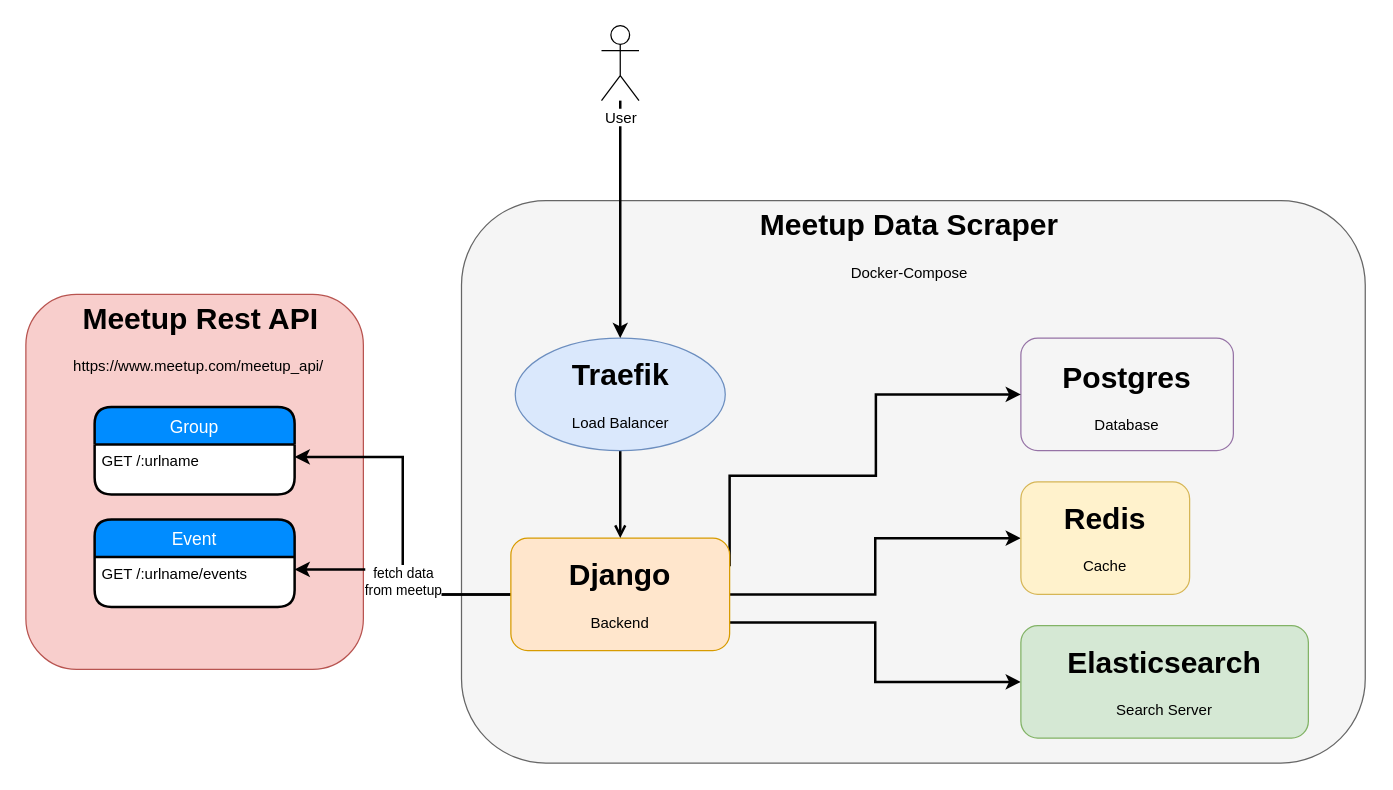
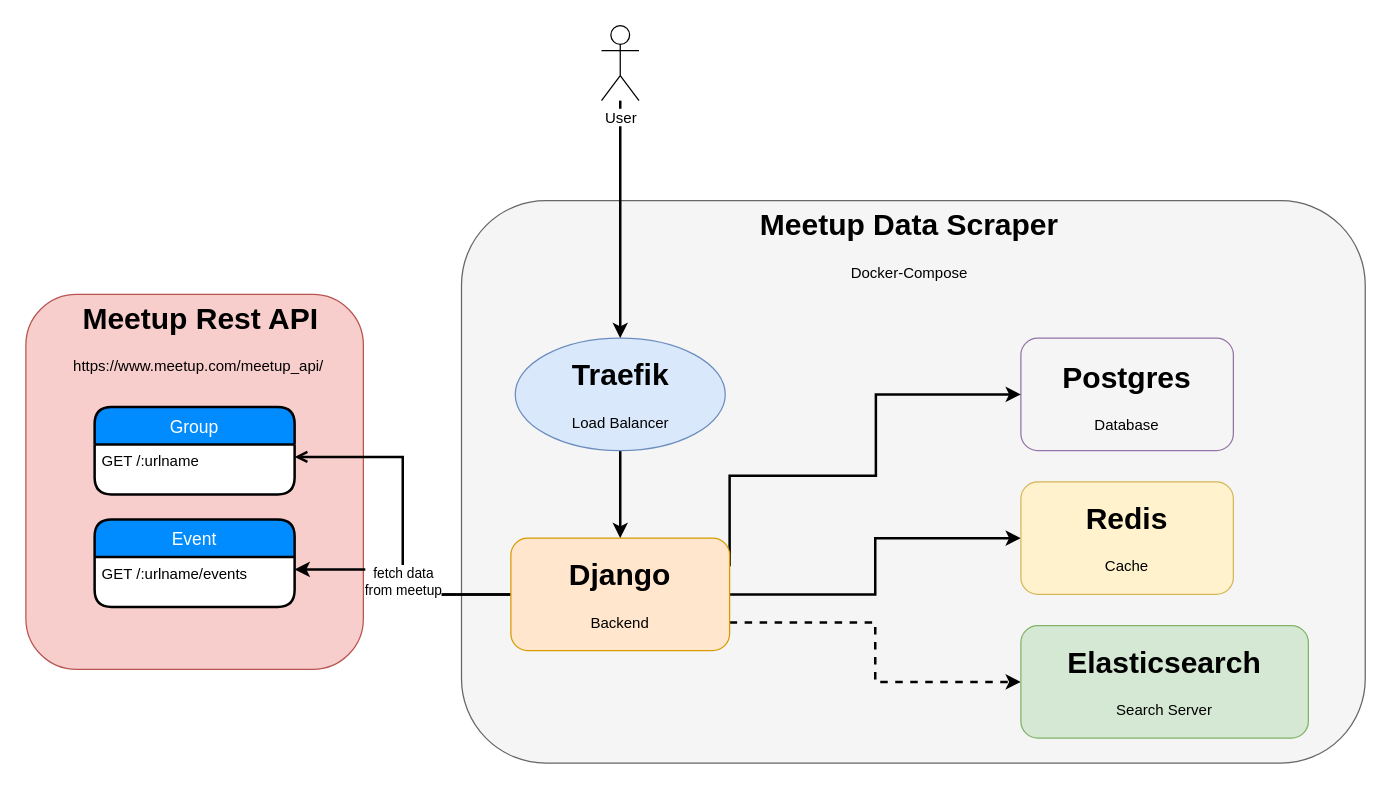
edge "DjangoBackend" -> "GET /:urlname": arrowhead classic -> open
edge "TraefikLoad Balancer" -> "DjangoBackend": arrowhead open -> classic
node "RedisCache": size 169x113 -> 213x113
edge "DjangoBackend" -> "ElasticsearchSearch Server": style solid -> dashed
